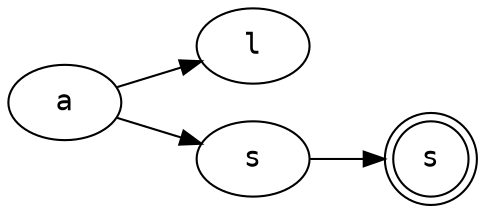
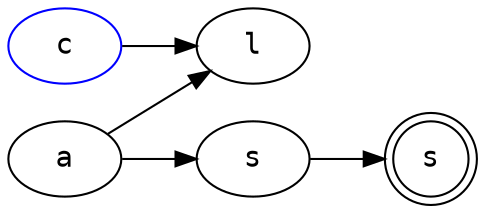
node "c": added
